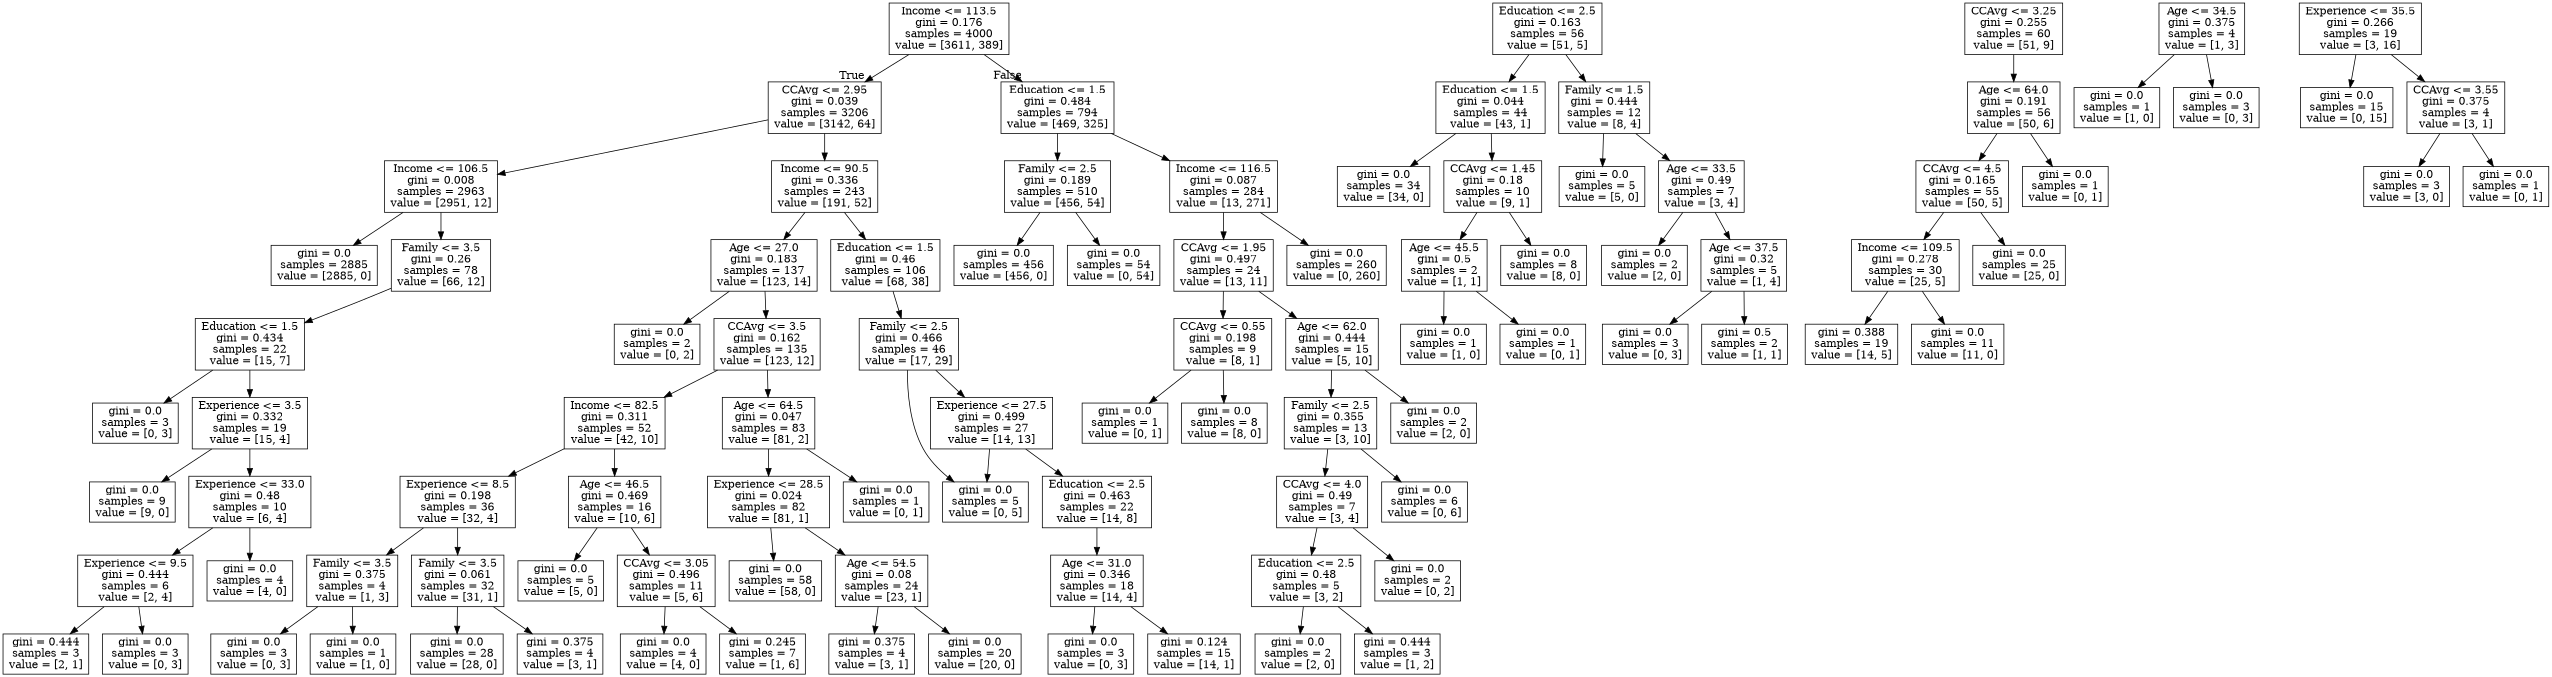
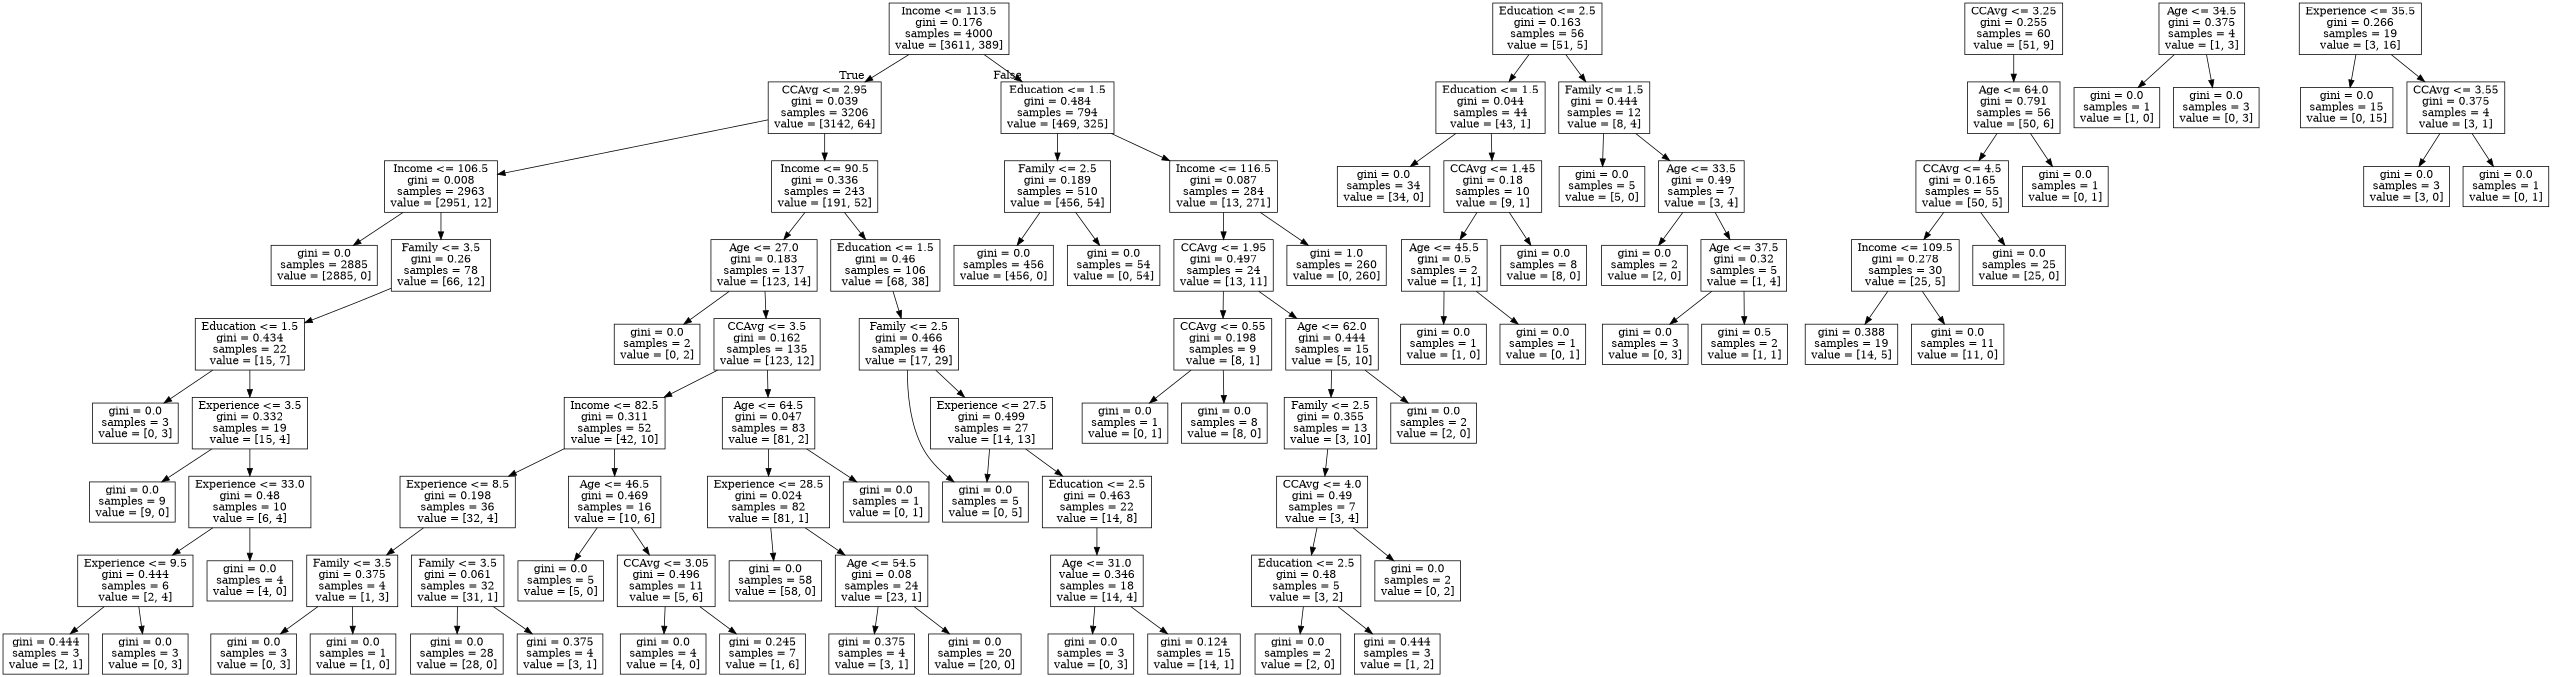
node "Age <= 64.0 gini = 0.191 samples = 56 value = [50, 6]": label "Age <= 64.0 gini = 0.191 samples = 56 value = [50, 6]" -> "Age <= 64.0 gini = 0.791 samples = 56 value = [50, 6]"
node "gini = 0.0 samples = 260 value = [0, 260]": label "gini = 0.0 samples = 260 value = [0, 260]" -> "gini = 1.0 samples = 260 value = [0, 260]"
node "gini = 0.0 samples = 6 value = [0, 6]": removed
edge "Experience <= 8.5 gini = 0.198 samples = 36 value = [32, 4]" -> "Family <= 3.5 gini = 0.061 samples = 32 value = [31, 1]": removed
node "Age <= 31.0 gini = 0.346 samples = 18 value = [14, 4]": label "Age <= 31.0 gini = 0.346 samples = 18 value = [14, 4]" -> "Age <= 31.0 value = 0.346 samples = 18 value = [14, 4]"
